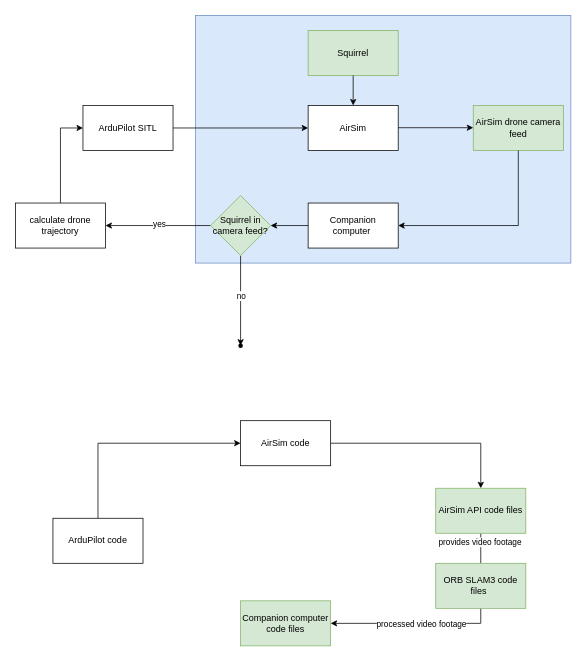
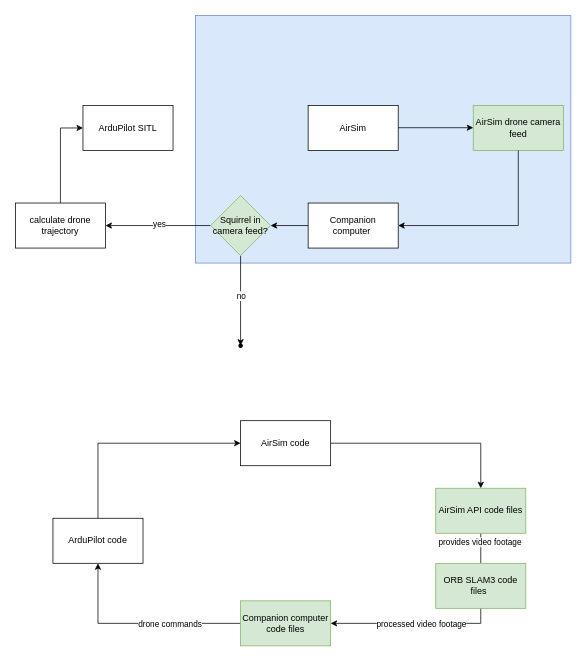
node "Squirrel": removed
edge "Squirrel" -> "AirSim": removed
edge "ArduPilot SITL" -> "AirSim": removed
edge "Companion computer code files" -> "ArduPilot code": added, label "drone commands"
